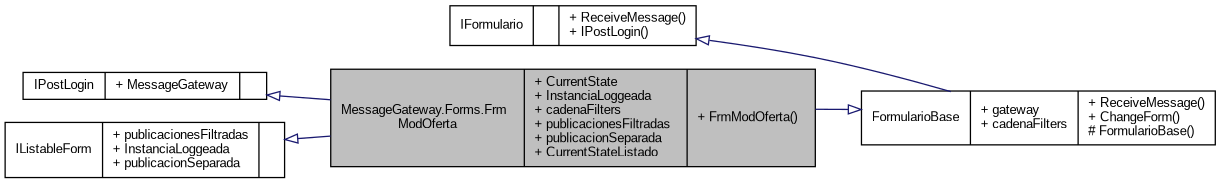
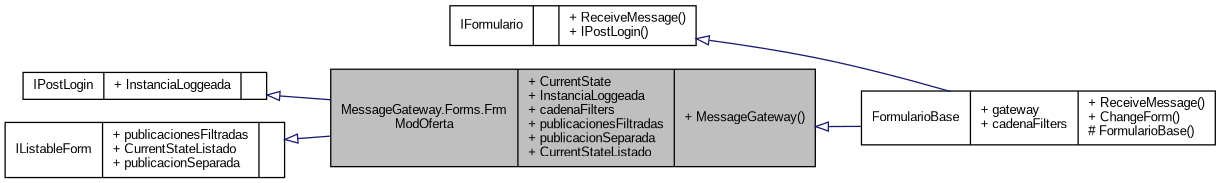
node "IPostLogin": text "+ MessageGateway" -> "+ InstanciaLoggeada"
edge "MessageGateway.Forms.Frm" -> "FormularioBase": reversed
node "MessageGateway.Forms.Frm": text "+ FrmModOferta()" -> "+ MessageGateway()"
node "IListableForm": text "+ InstanciaLoggeada" -> "+ CurrentStateListado"
